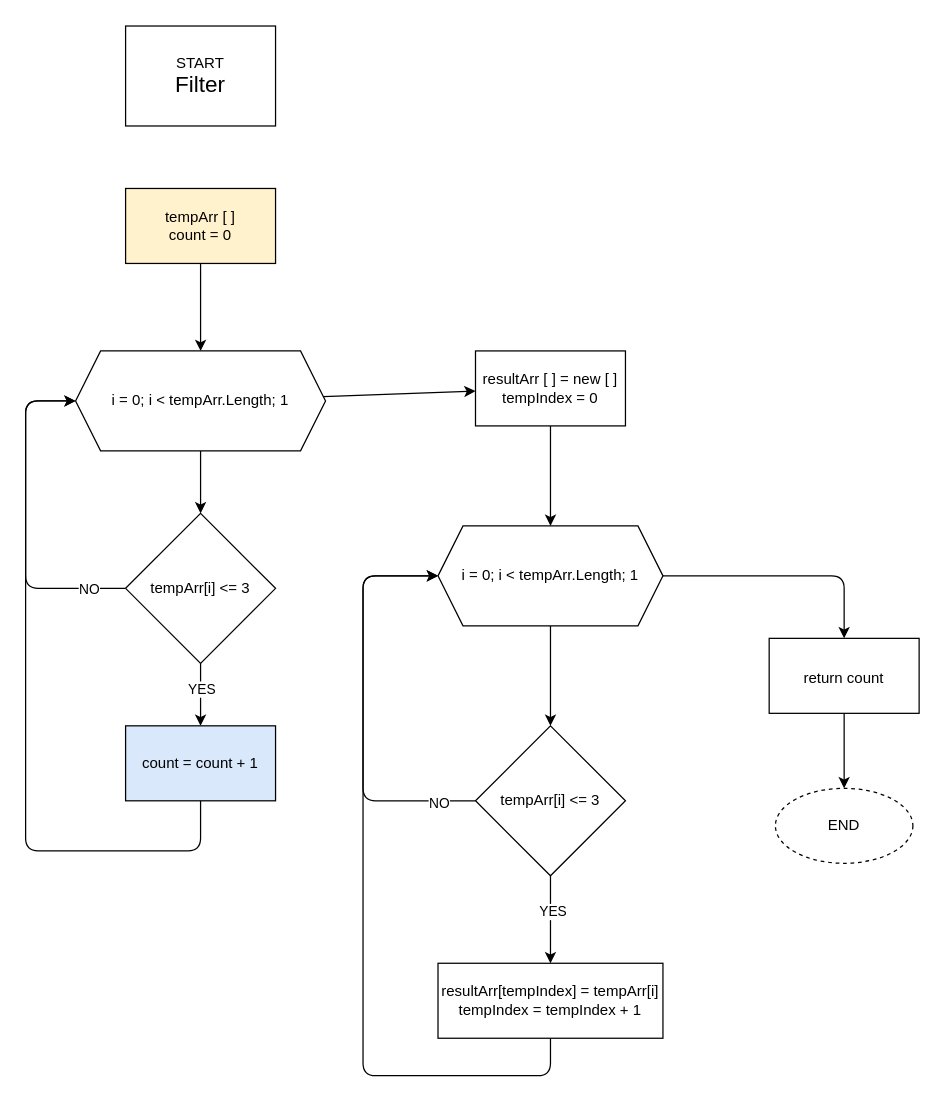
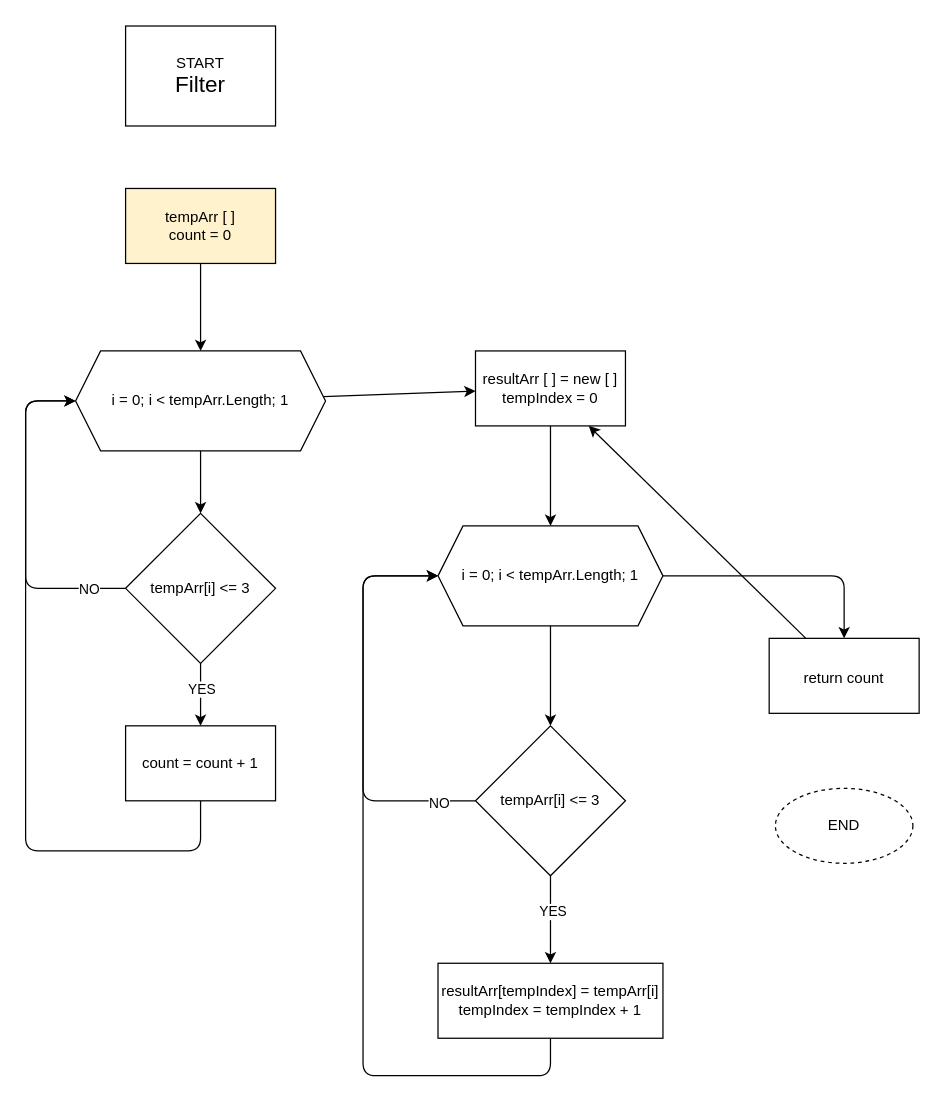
edge "return count" -> "END": now "return count" -> "resultArr [ ] = new [ ] tempIndex = 0"
node "count = count + 1": fillcolor #dae8fc -> #ffffff
